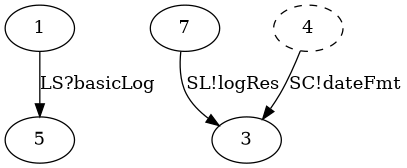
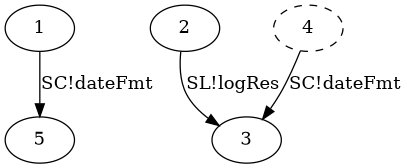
node "7": label "7" -> "2"
edge "1" -> "5": label "LS?basicLog" -> "SC!dateFmt"
